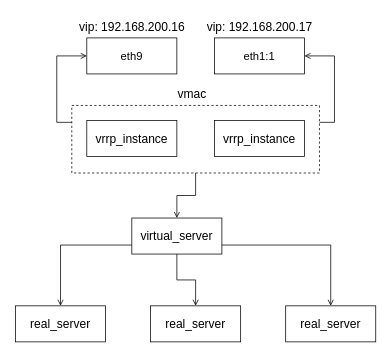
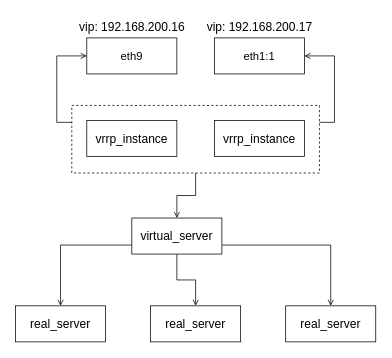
node "vmac": removed
